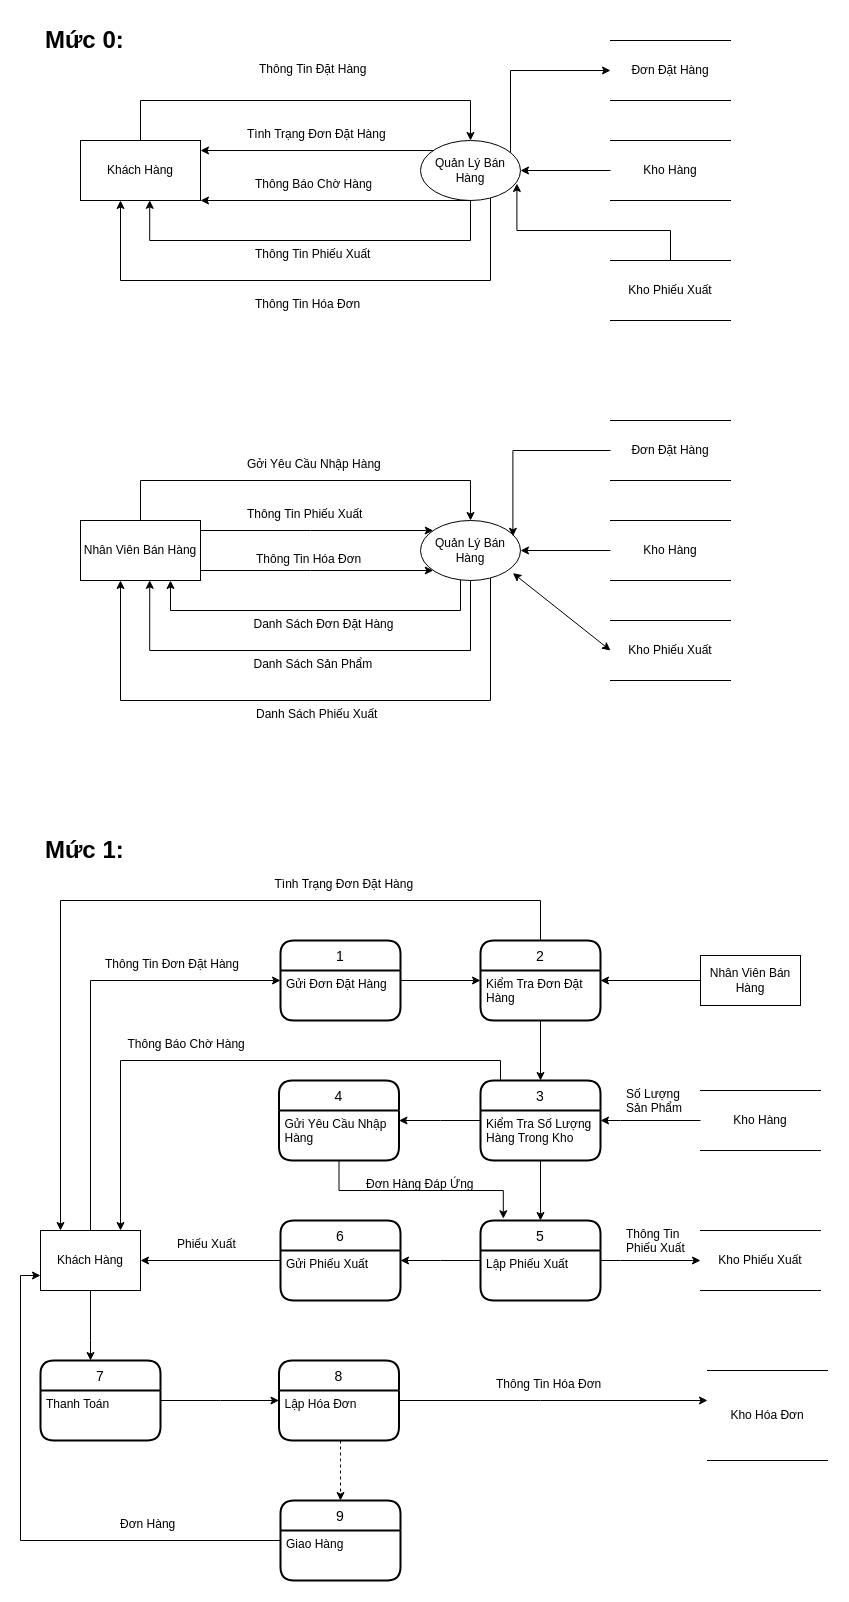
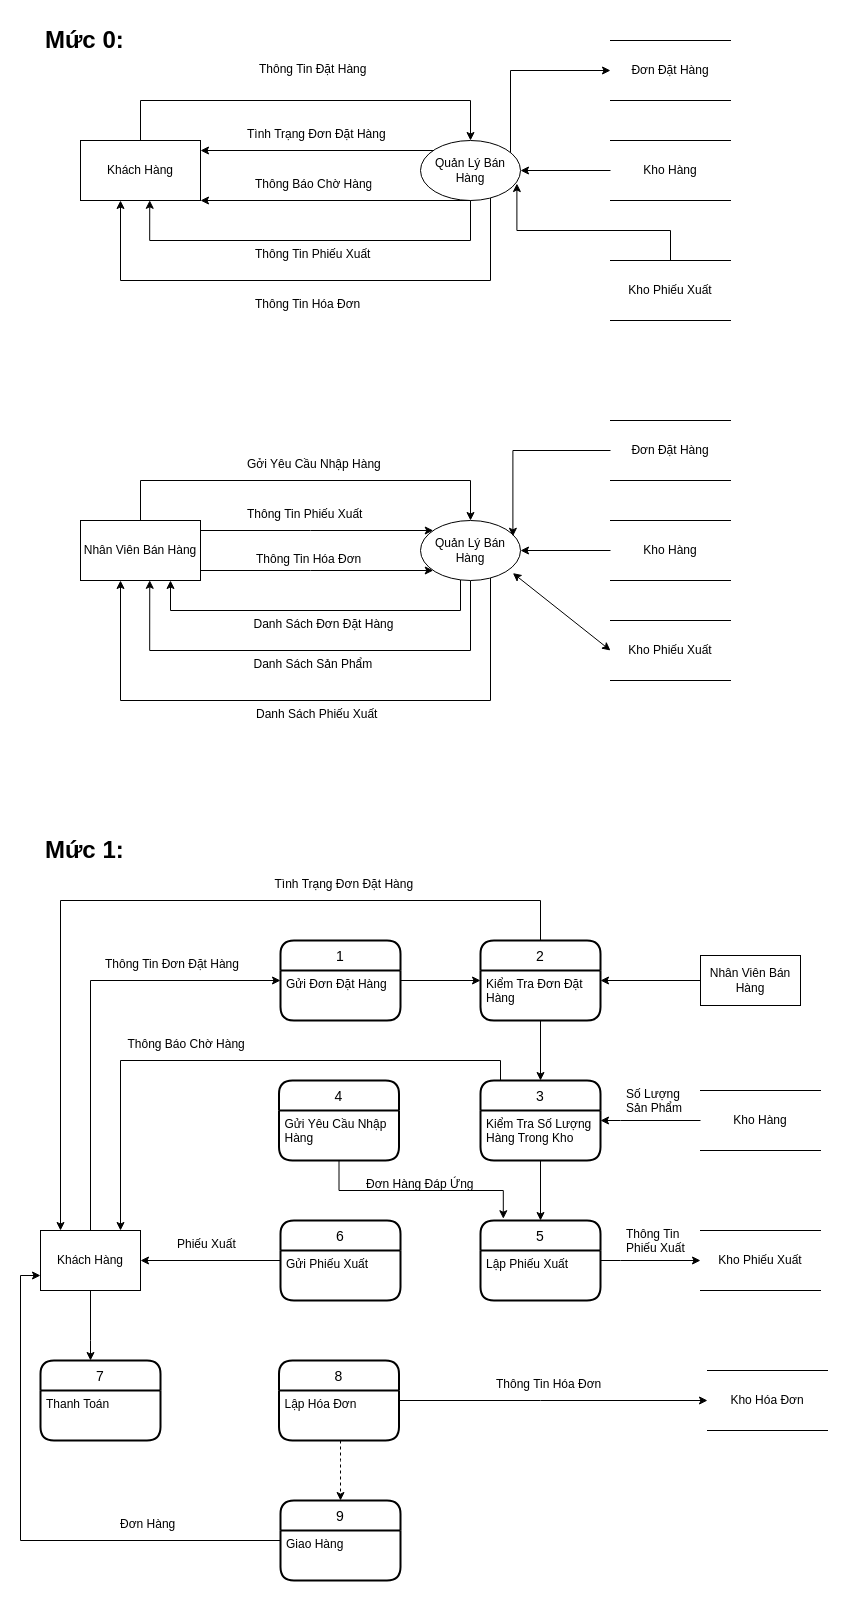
edge "Kiểm Tra Số Lượng Hàng Trong Kho" -> "Gửi Yêu Cầu Nhập Hàng": removed
edge "Lập Phiếu Xuất" -> "Gửi Phiếu Xuất": removed
edge "Thanh Toán" -> "Lập Hóa Đơn": removed
node "Kho Hóa Đơn": size 120x90 -> 120x60
